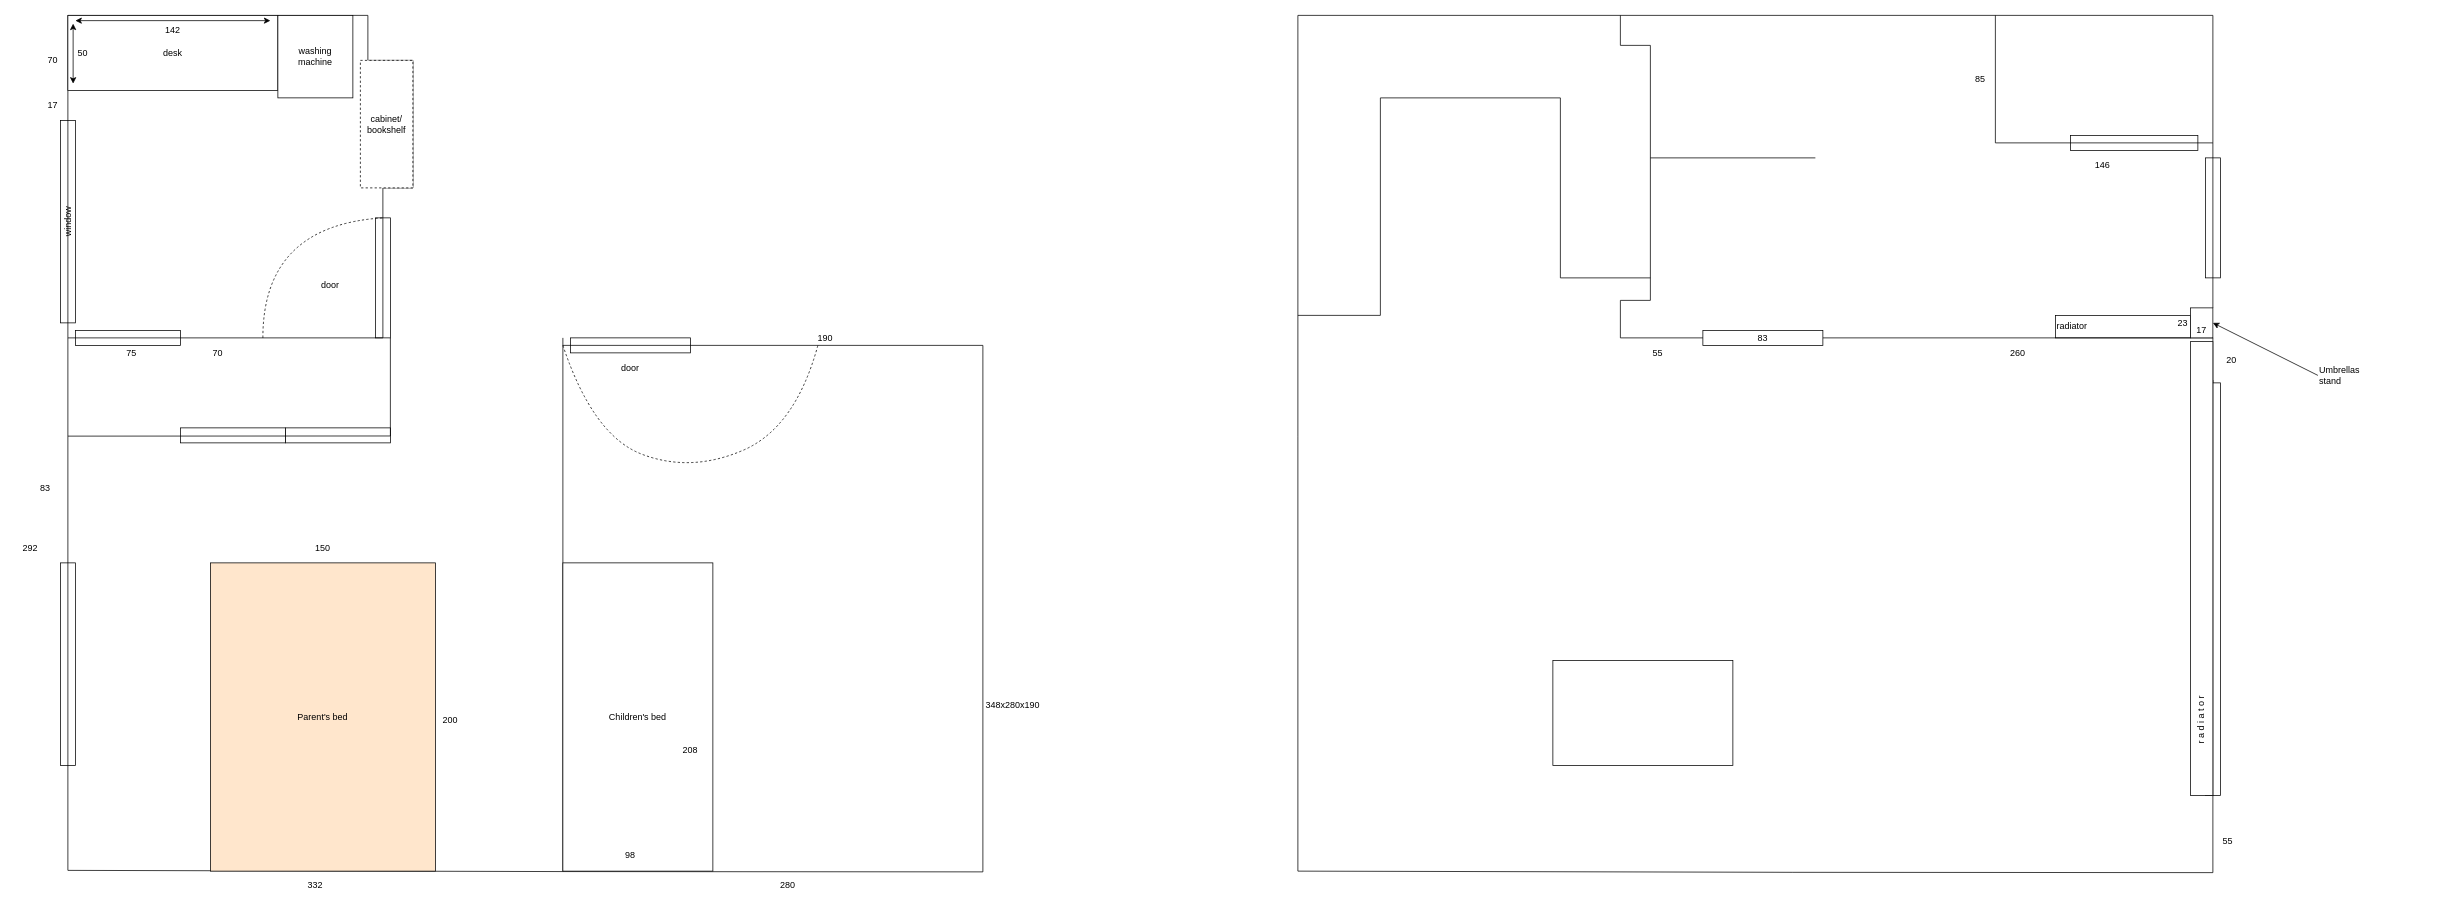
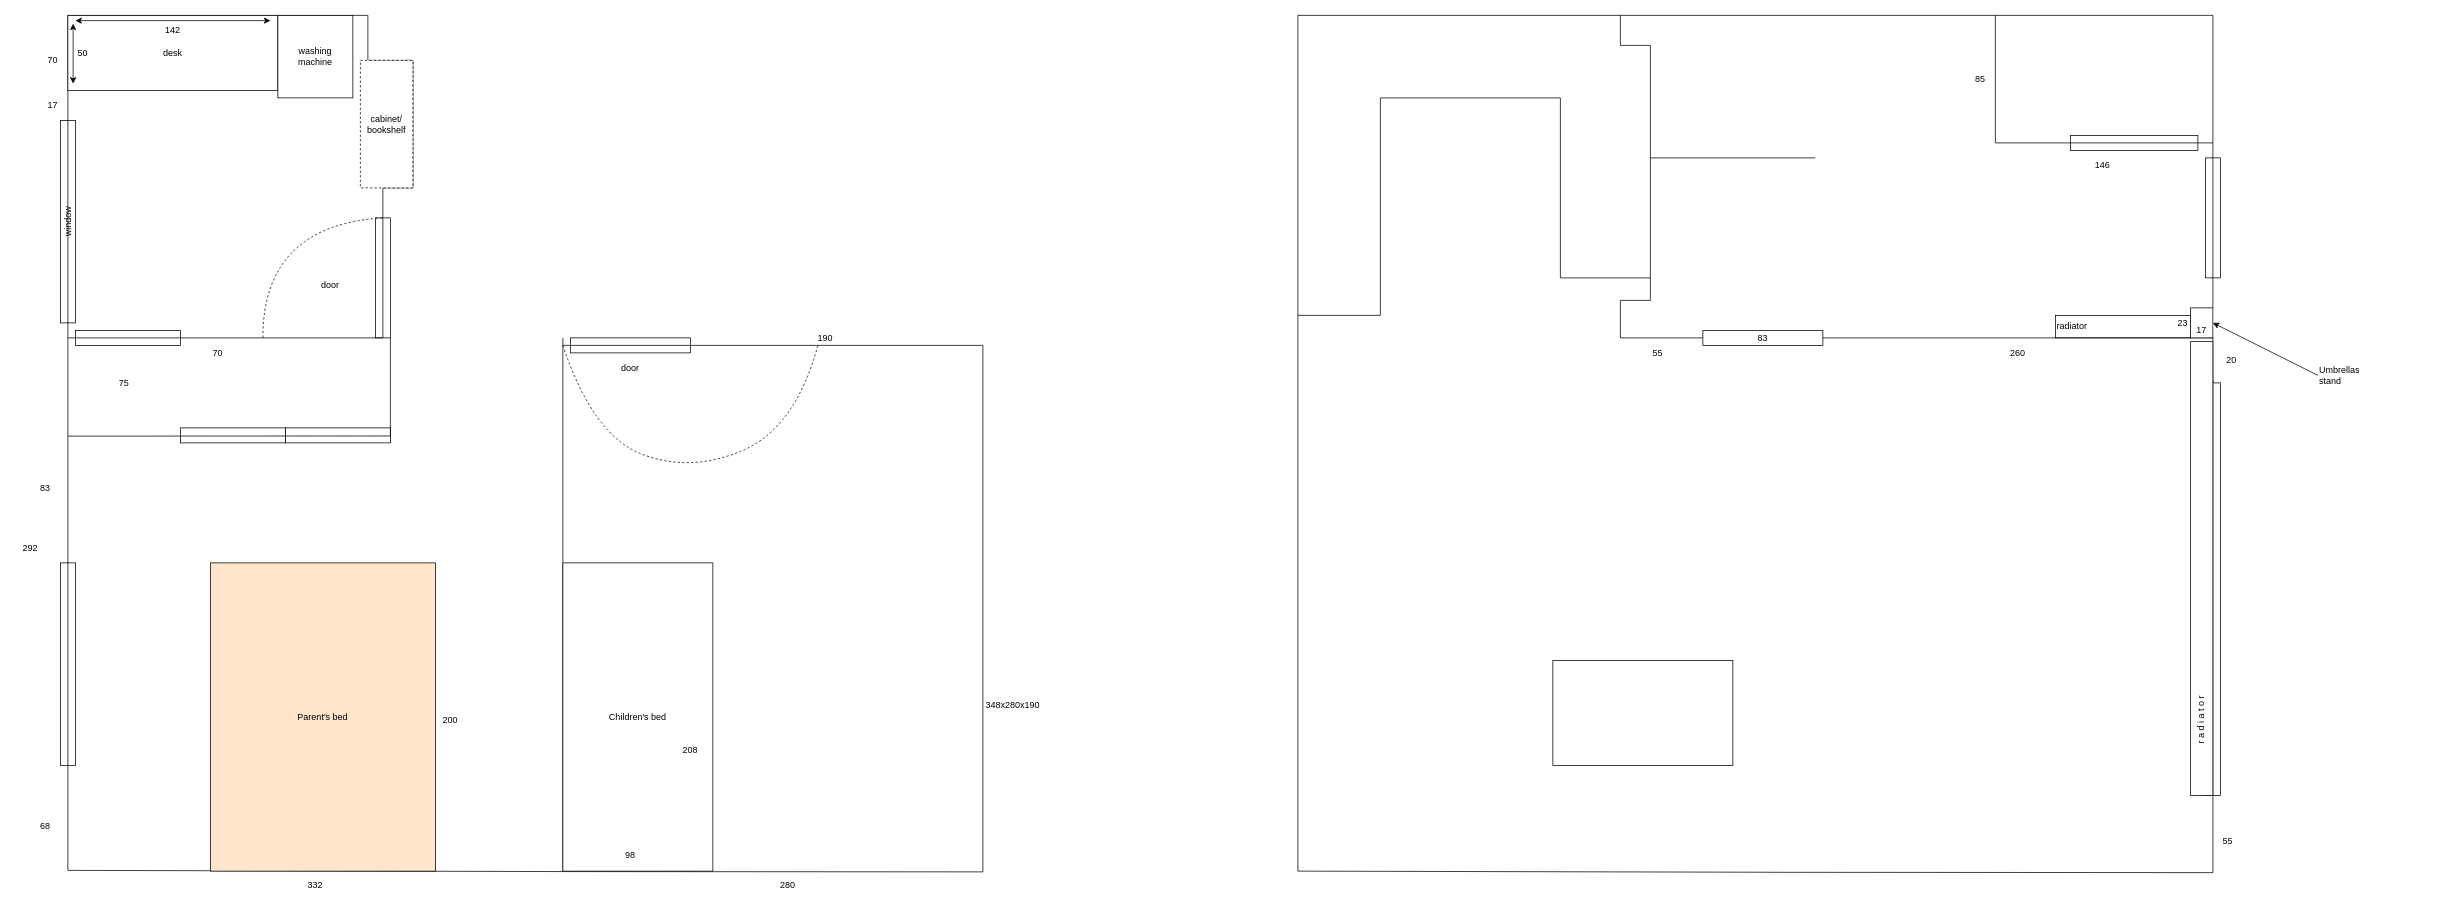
node "75": moved (132, 353) -> (124, 383)
node "150": removed
node "68": added
